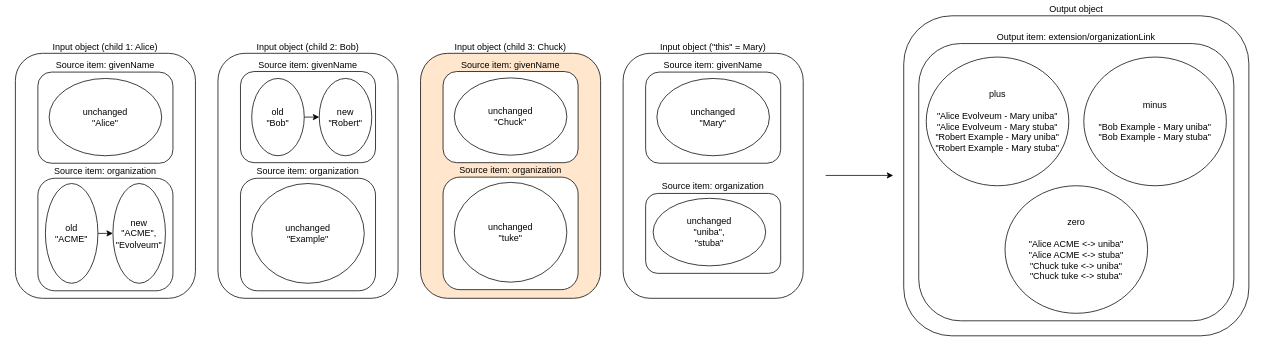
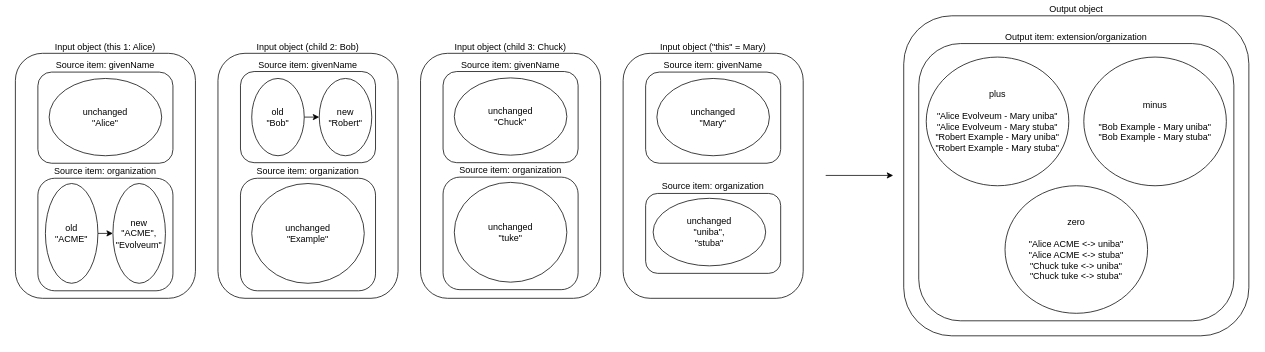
node "Output item: extension/organizationLink": label "Output item: extension/organizationLink" -> "Output item: extension/organization"
node "Input object (child 1: Alice)": label "Input object (child 1: Alice)" -> "Input object (this 1: Alice)"
node "Input object (child 3: Chuck)": fillcolor #ffe6cc -> #ffffff
